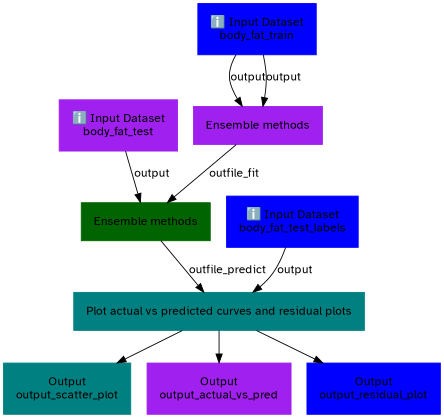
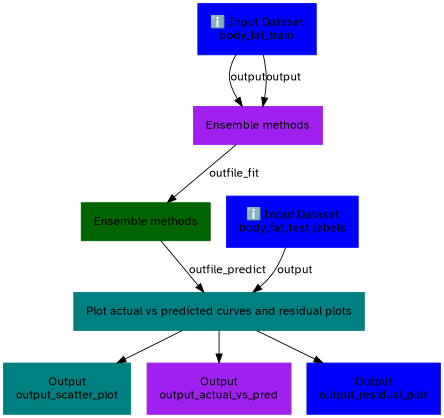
node "ℹ️ Input Dataset body_fat_test": removed
